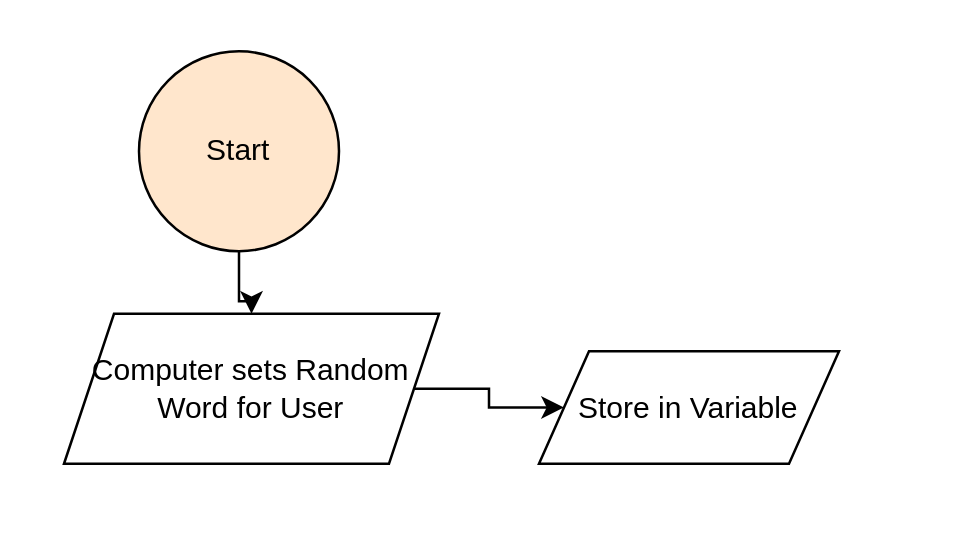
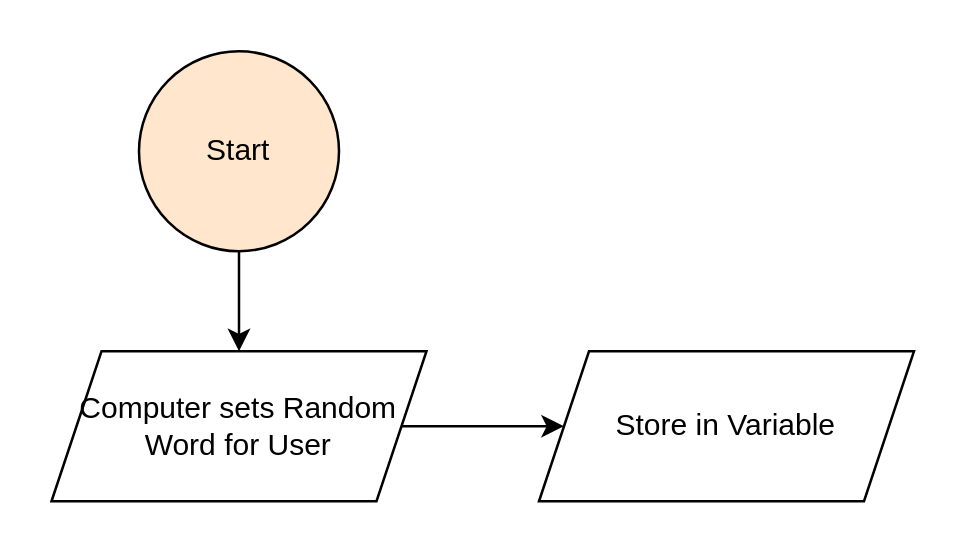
node "Computer sets Random Word for User": moved (251, 389) -> (239, 426)
node "Store in Variable": size 300x113 -> 375x150
